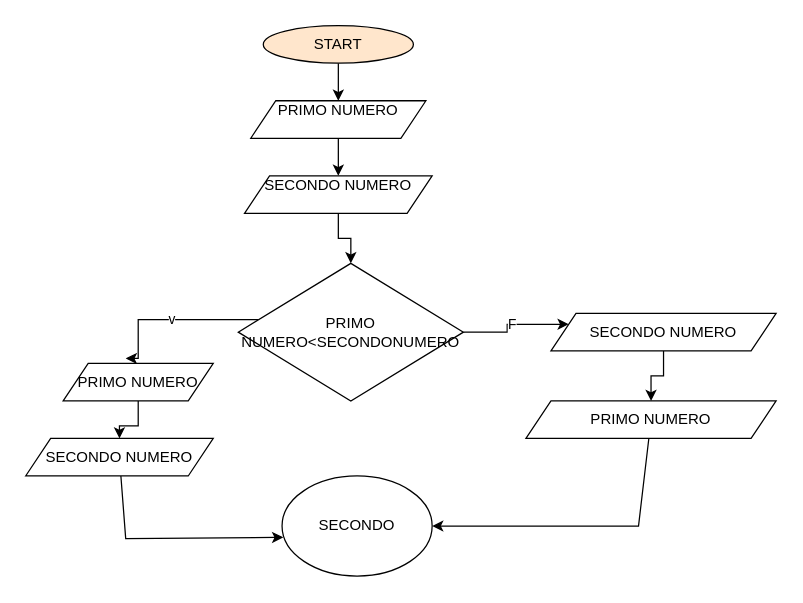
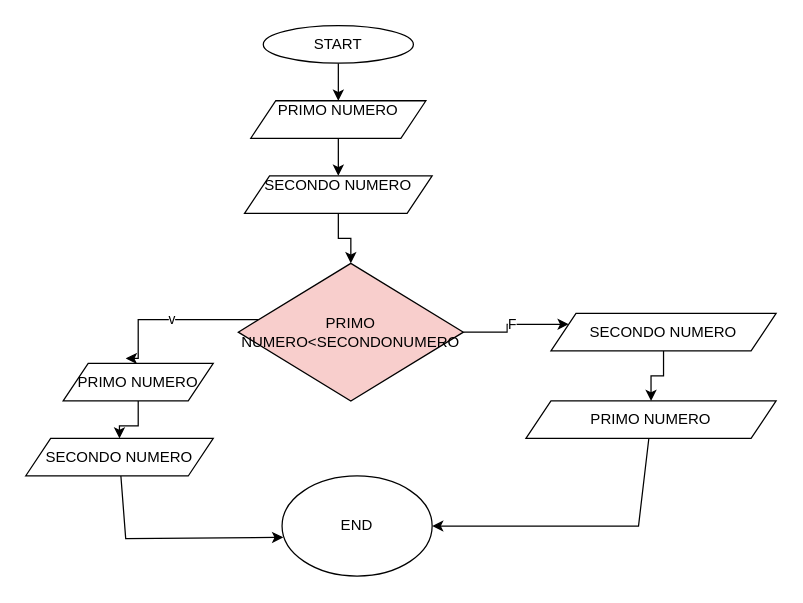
node "START": fillcolor #ffe6cc -> #ffffff
node "PRIMO NUMERO<SECONDONUMERO": fillcolor #ffffff -> #f8cecc
node "SECONDO": label "SECONDO" -> "END"
